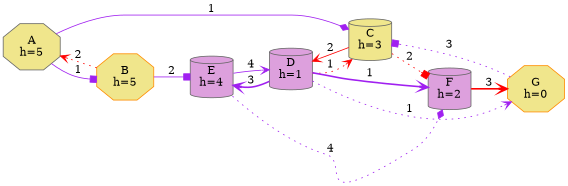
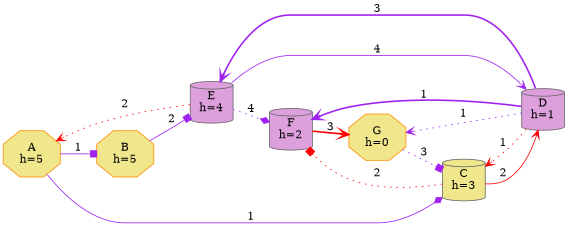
node "A h=5": color gray40 -> darkorange
edge "B h=5" -> "A h=5": now "E h=4" -> "A h=5"
